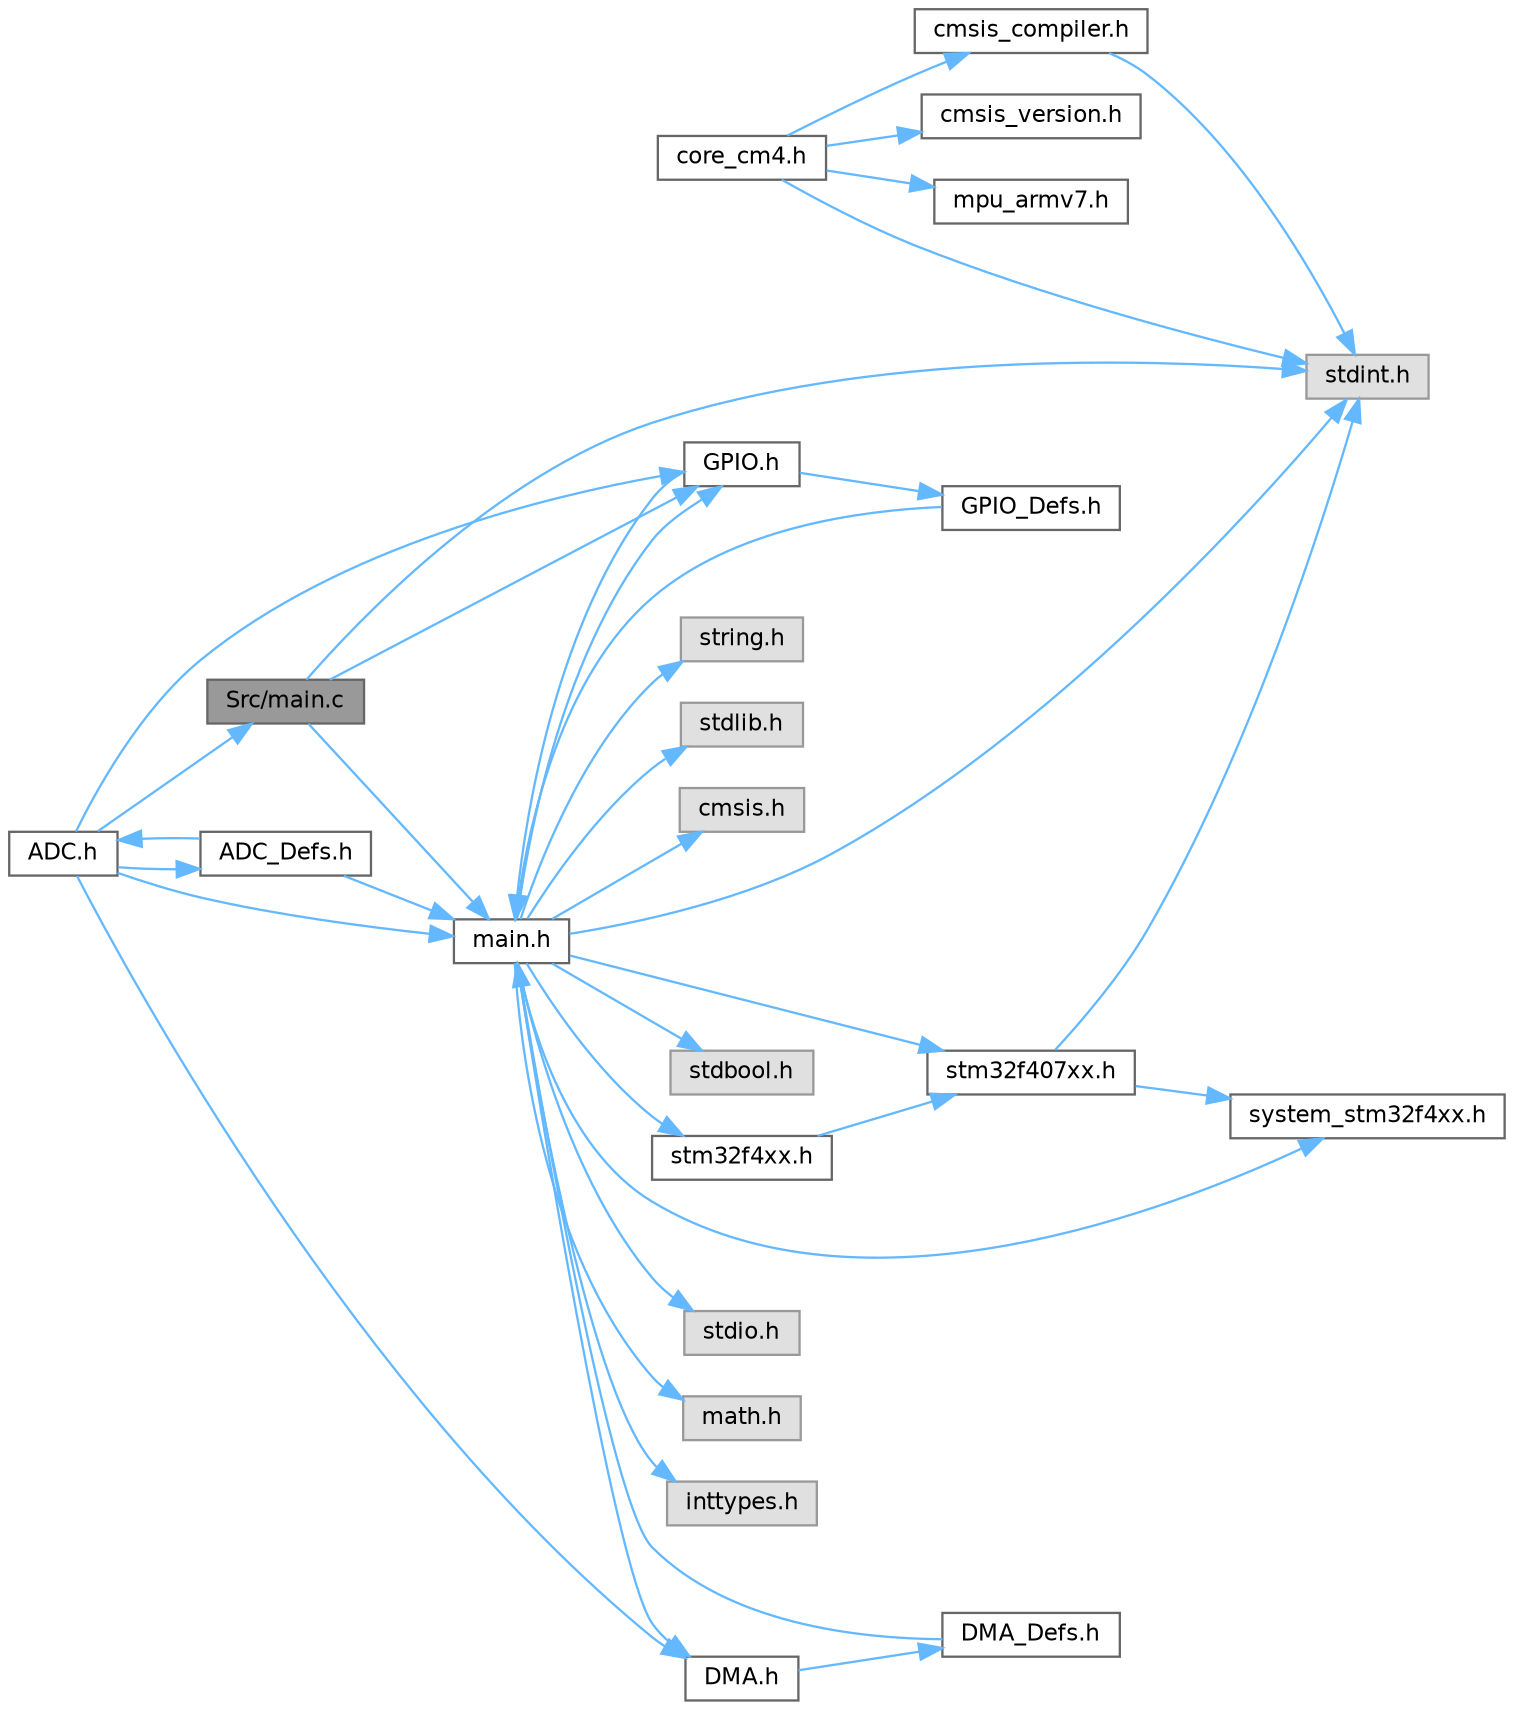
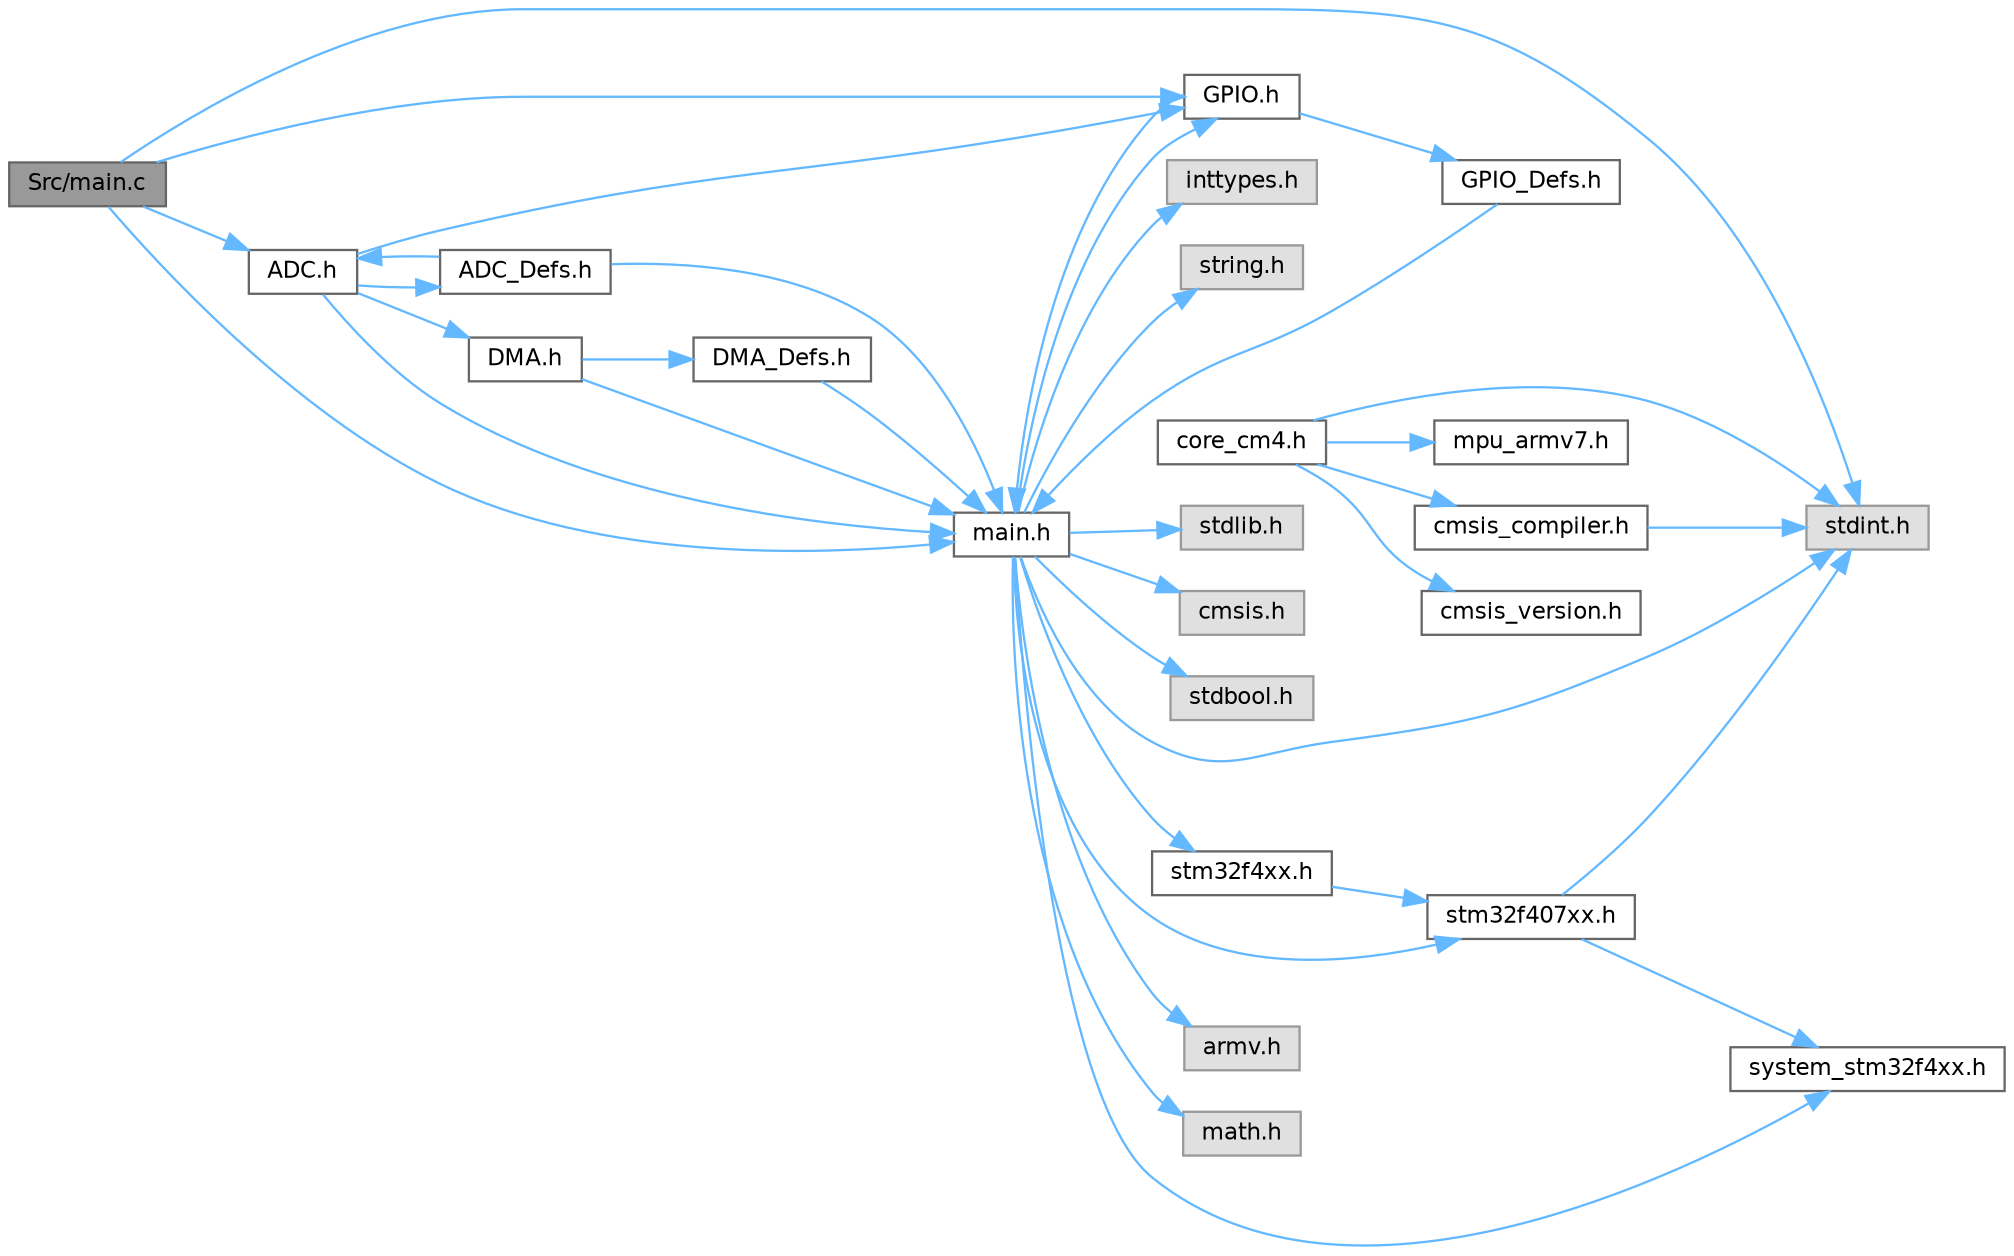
edge "ADC.h" -> "Src/main.c": reversed
edge "main.h" -> "DMA.h": reversed
node "stdio.h": label "stdio.h" -> "armv.h"
